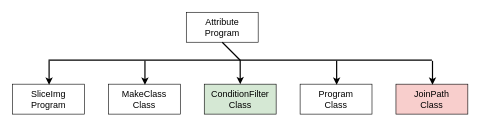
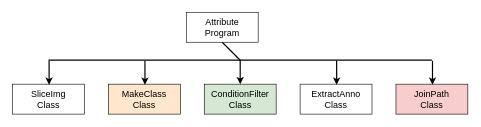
node "SliceImg Program": label "SliceImg Program" -> "SliceImg Class"
node "MakeClass Class": fillcolor #ffffff -> #ffe6cc
node "Program Class": label "Program Class" -> "ExtractAnno Class"
